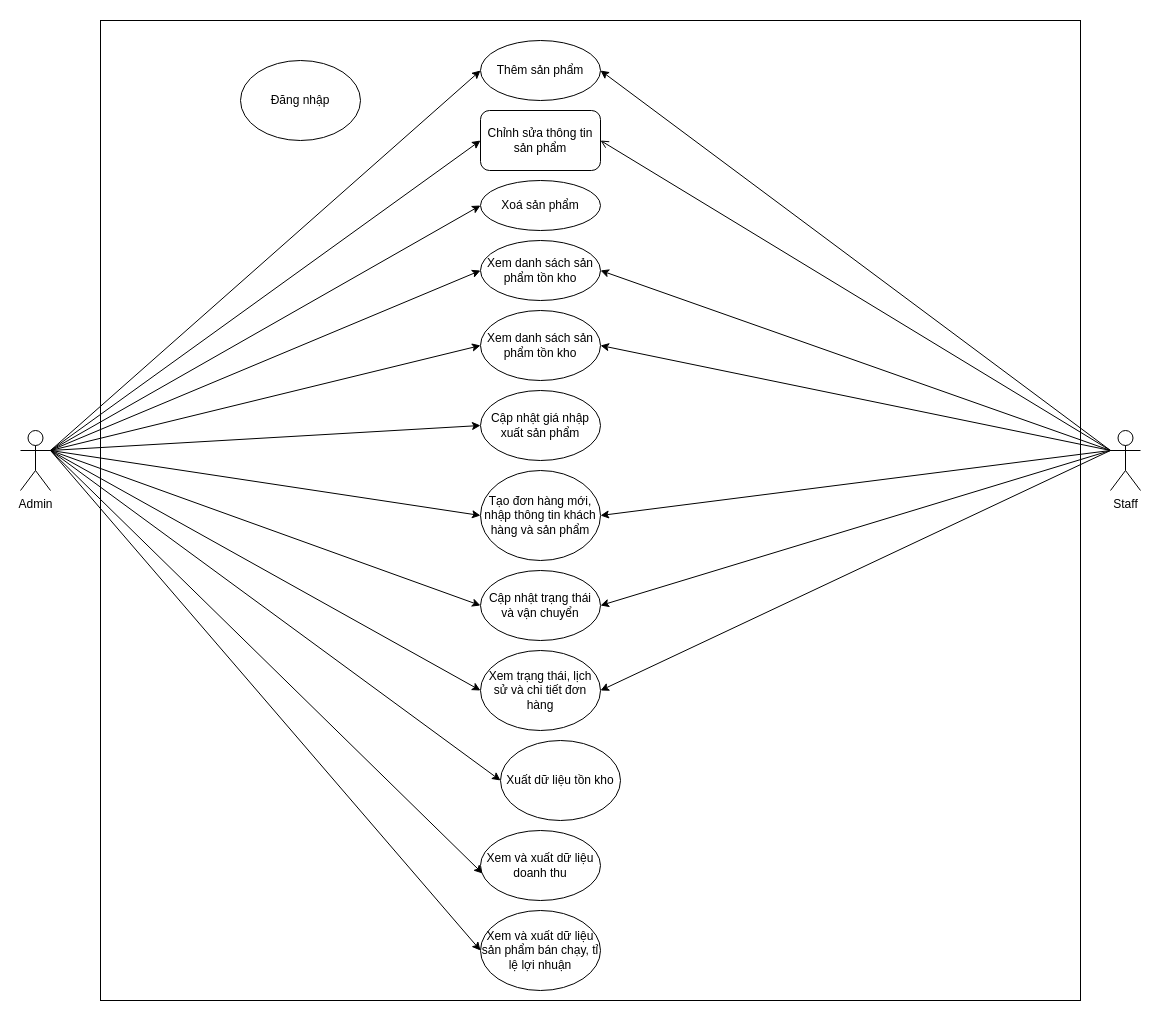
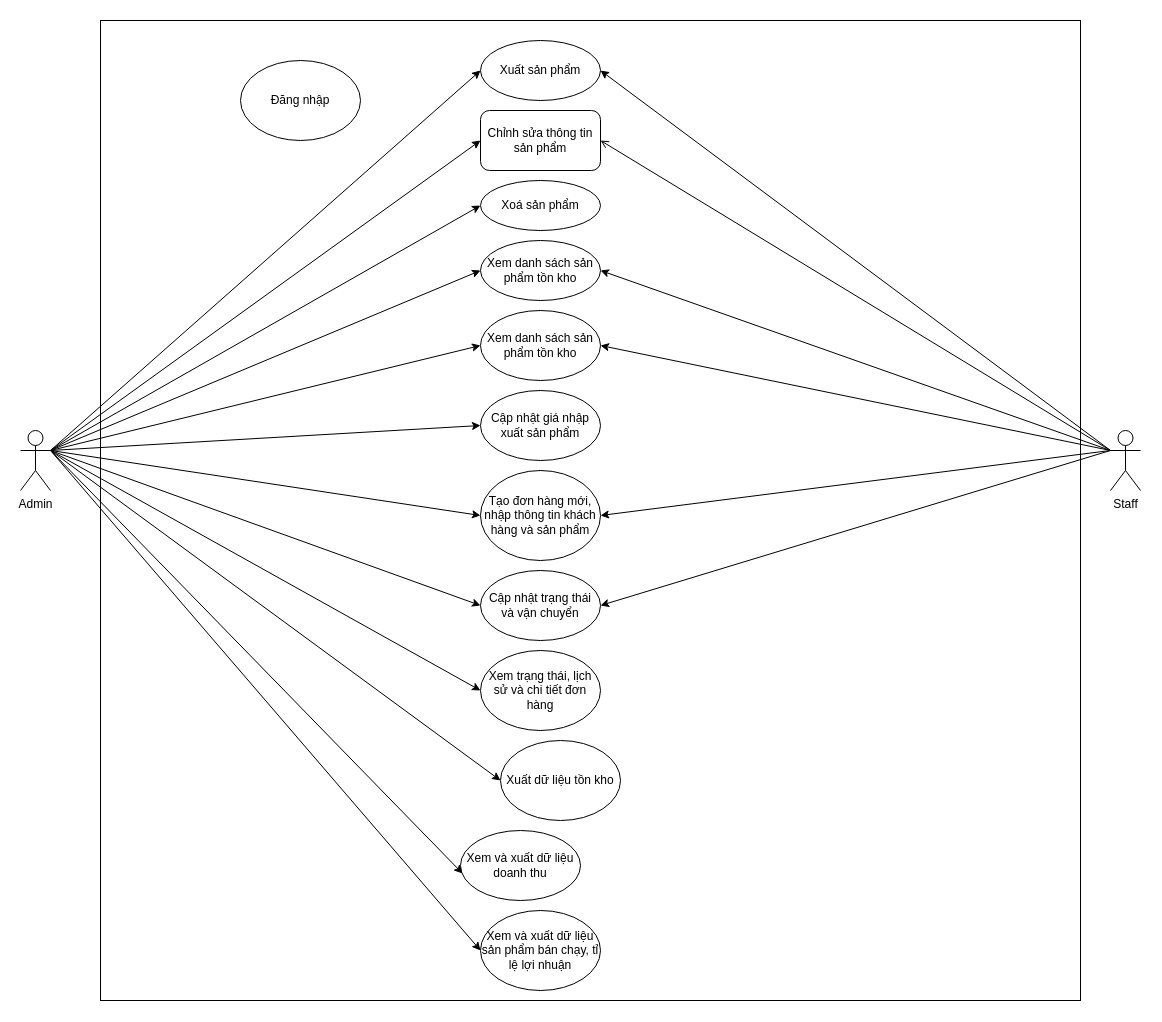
node "Thêm sản phẩm": label "Thêm sản phẩm" -> "Xuất sản phẩm"
edge "Staff" -> "Xem trạng thái, lịch sử và chi tiết đơn hàng": removed
node "Xem và xuất dữ liệu doanh thu": moved (541, 866) -> (521, 866)
